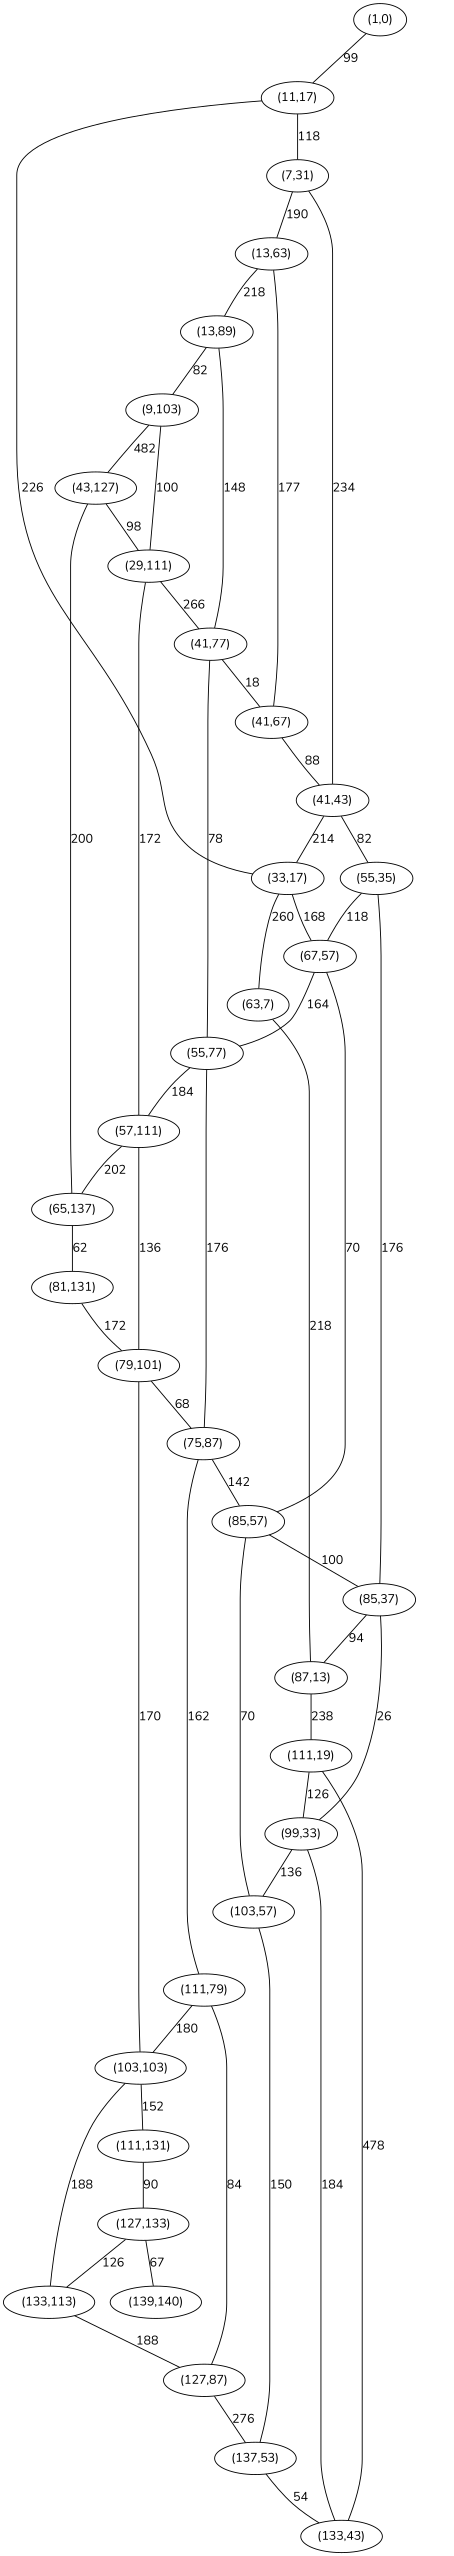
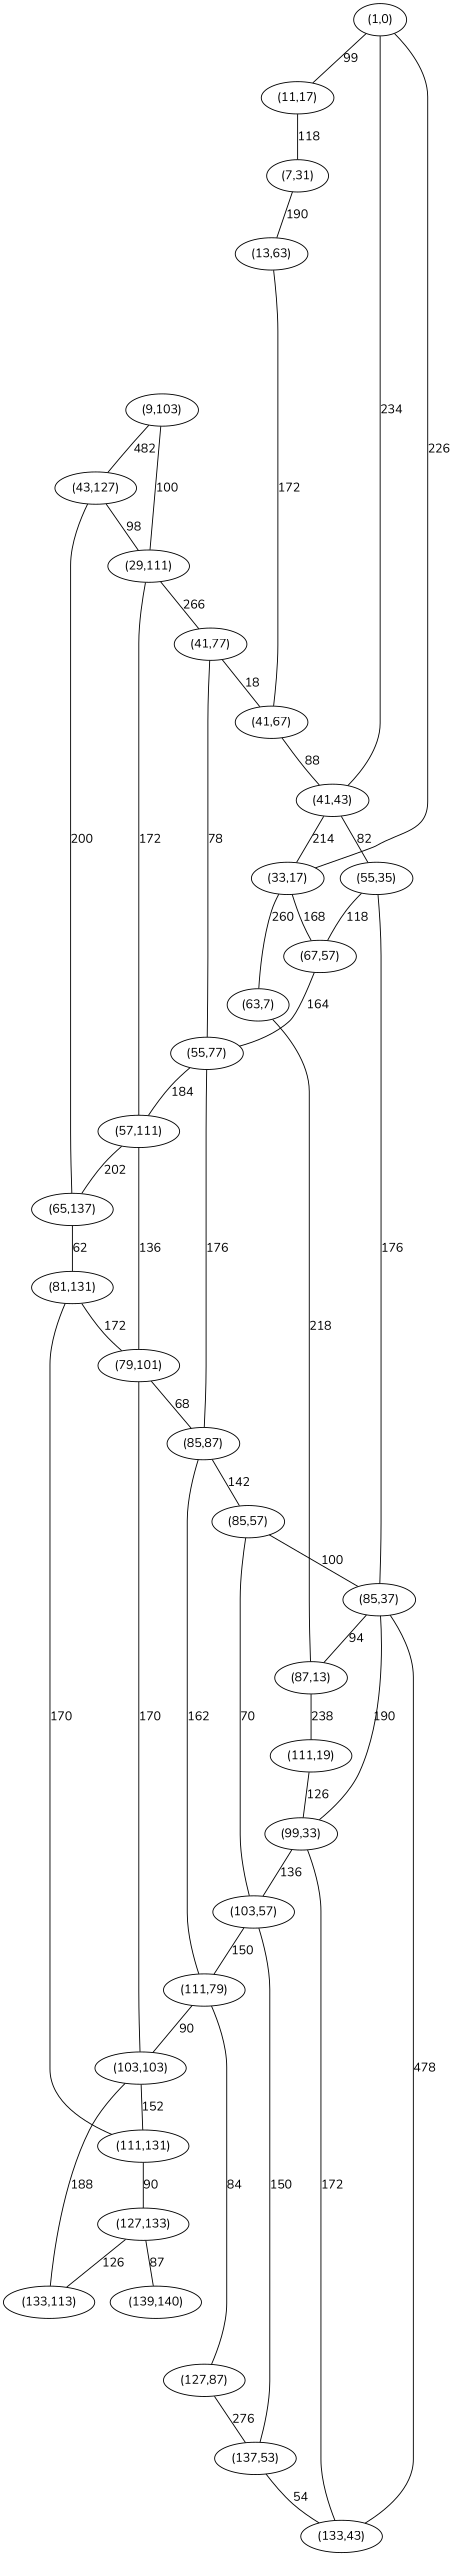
node "(13,89)": removed
edge "(11,17)" -- "(33,17)": now "(1,0)" -- "(33,17)"
edge "(7,31)" -- "(41,43)": now "(1,0)" -- "(41,43)"
edge "(13,63)" -- "(41,67)": label "177" -> "172"
edge "(67,57)" -- "(85,57)": removed, label "70"
node "(75,87)": label "(75,87)" -> "(85,87)"
edge "(85,37)" -- "(99,33)": label "26" -> "190"
edge "(81,131)" -- "(111,131)": added, label "170"
edge "(103,57)" -- "(111,79)": added, label "150"
edge "(111,79)" -- "(103,103)": label "180" -> "90"
edge "(111,19)" -- "(133,43)": now "(85,37)" -- "(133,43)"
edge "(99,33)" -- "(133,43)": label "184" -> "172"
edge "(127,133)" -- "(139,140)": label "67" -> "87"
edge "(133,113)" -- "(127,87)": removed, label "188"
